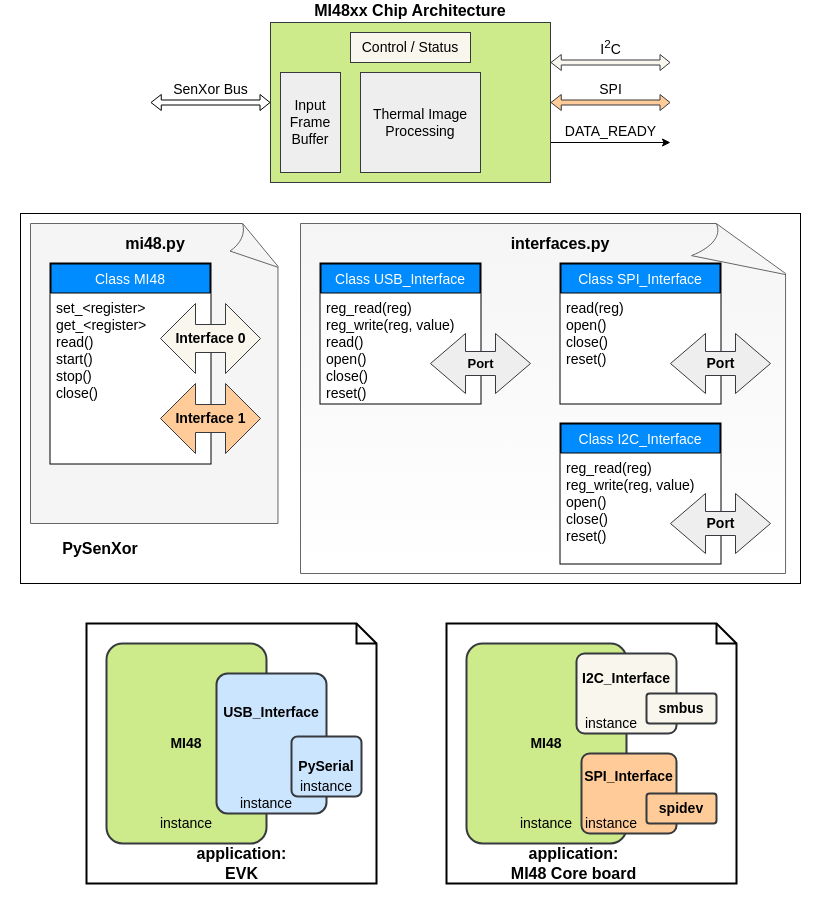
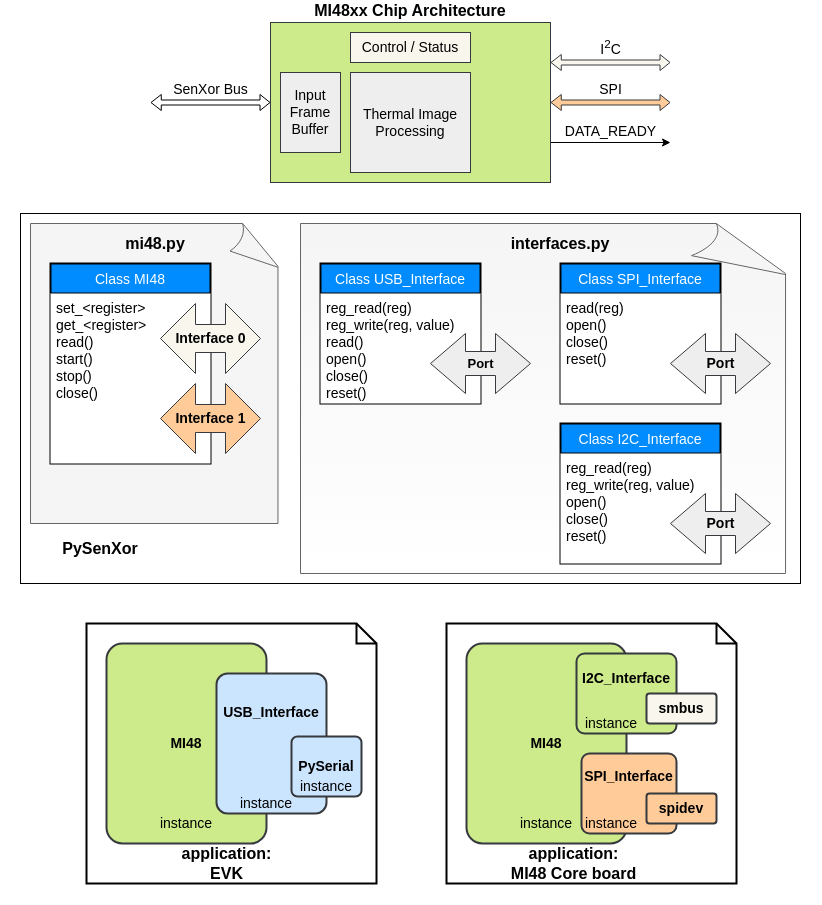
node "Input Frame Buffer": size 60x100 -> 60x80
node "Thermal Image Processing": moved (421, 123) -> (411, 123)
node "I2C_Interface": fillcolor #f9f7ed -> #cdeb8b
node "application: EVK": moved (242, 864) -> (227, 864)
